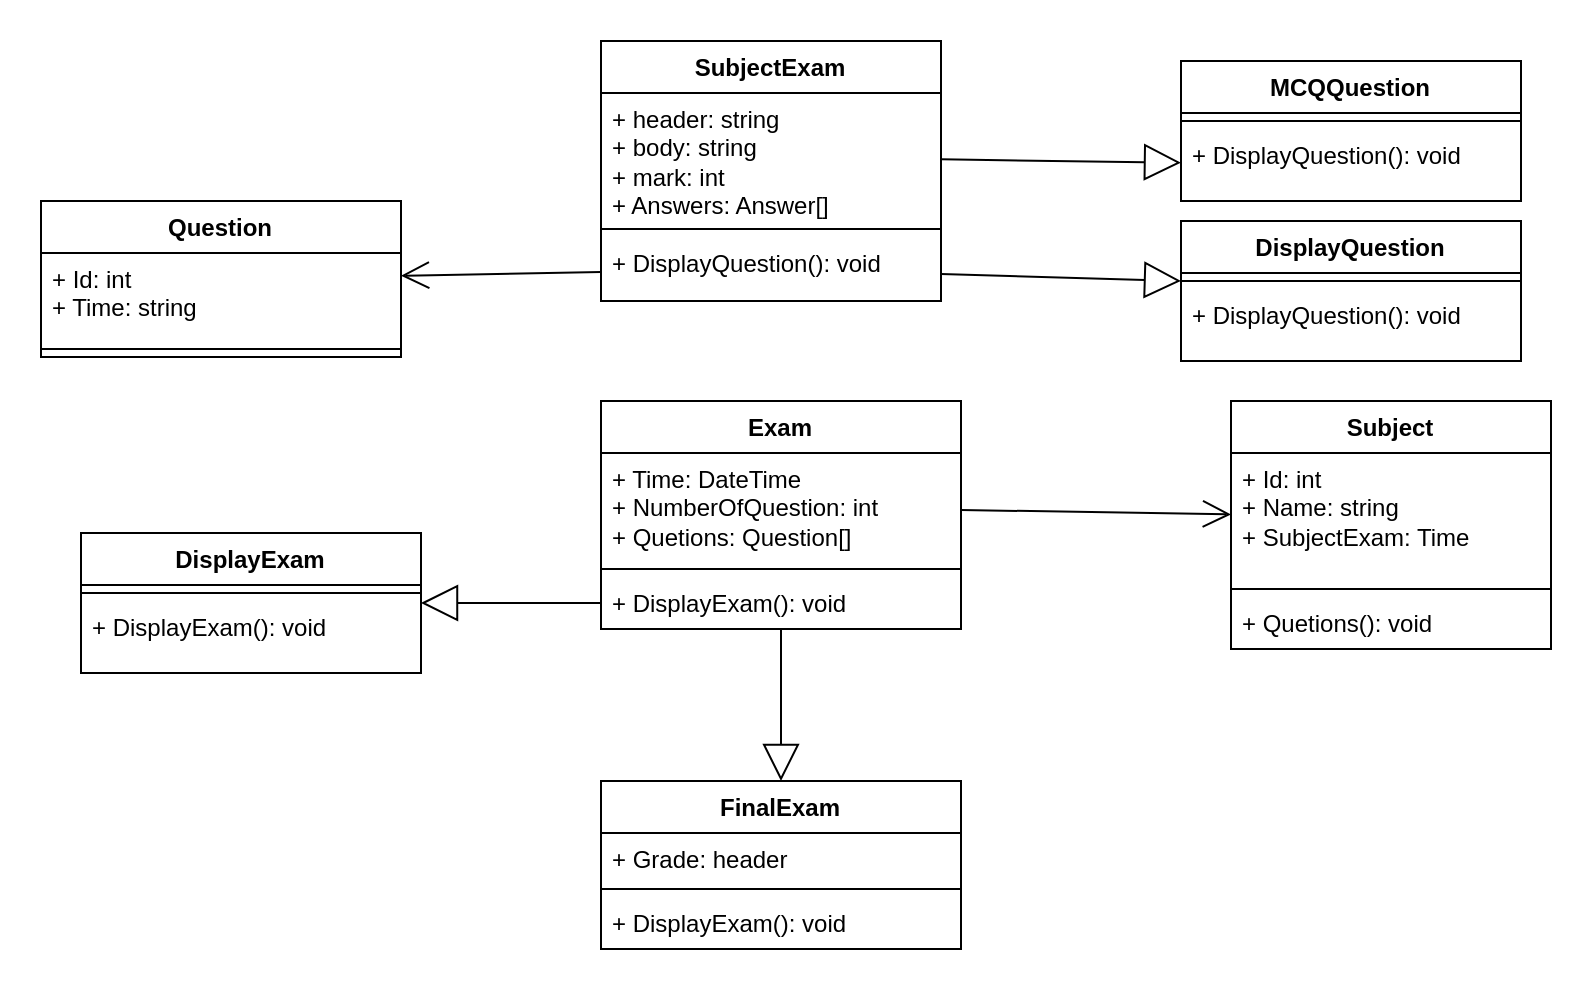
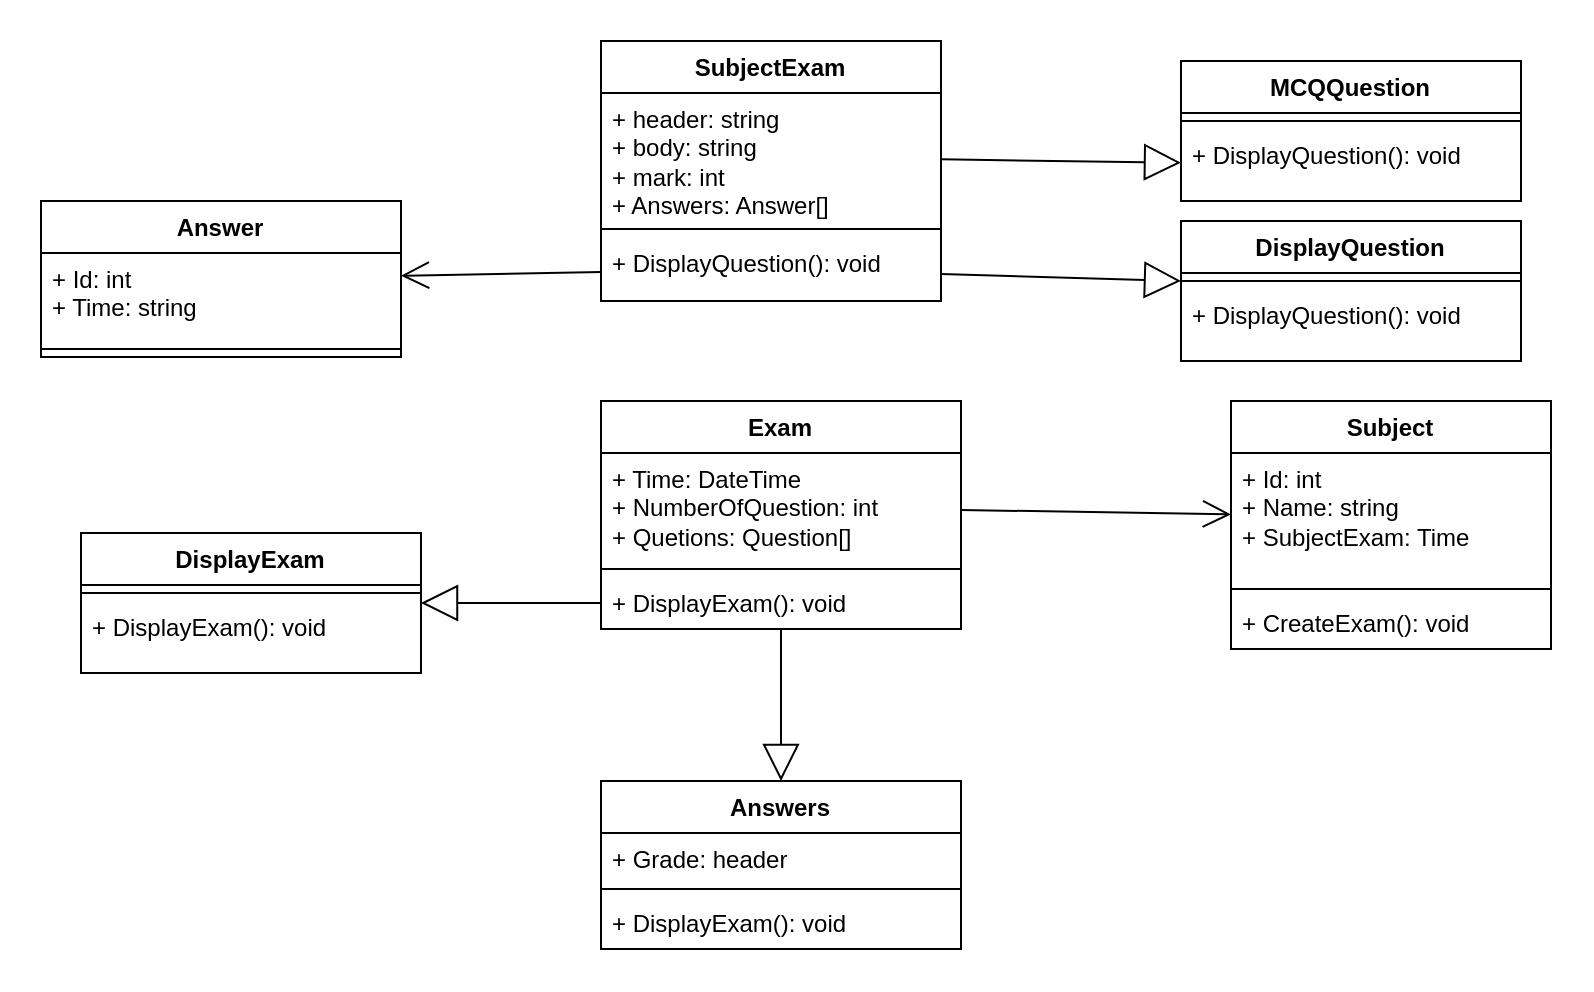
node "Question": label "Question" -> "Answer"
node "+ Quetions(): void": label "+ Quetions(): void" -> "+ CreateExam(): void"
node "FinalExam": label "FinalExam" -> "Answers"
